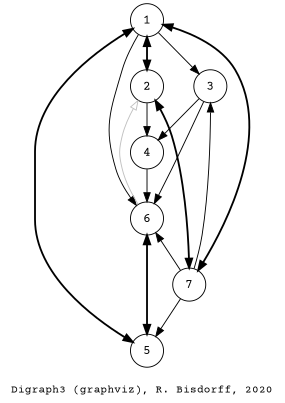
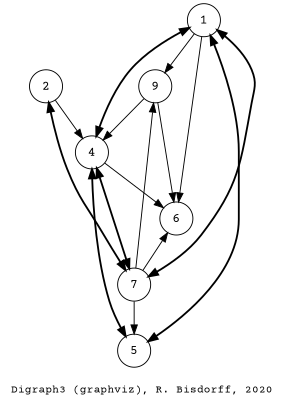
edge "1" -- "2": now "1" -- "4"
node "3": label "3" -> "9"
edge "6" -> "2": removed
edge "4" -- "7": added
edge "6" -- "5": now "4" -- "5"
